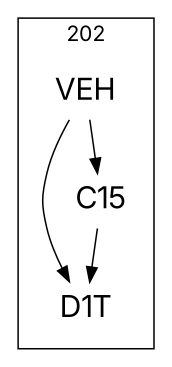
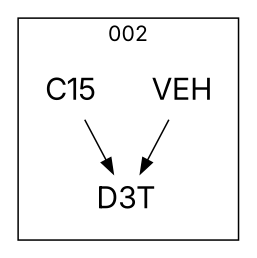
cluster "202": label "202" -> "002"
edge "VEH" -> "C15": removed
node "D1T": label "D1T" -> "D3T"
